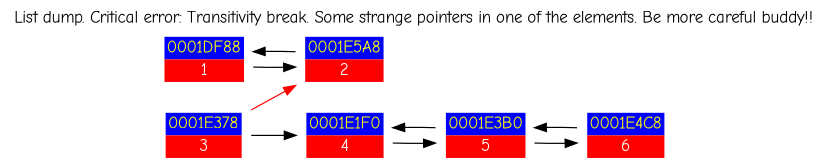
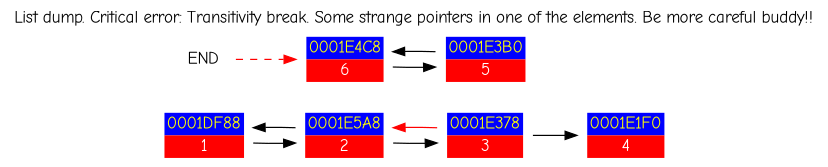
node "END": added
edge "0001E3B0" -> "0001E1F0": removed
edge "0001E1F0" -> "0001E3B0": removed
edge "0001E5A8" -> "0001E378": added
